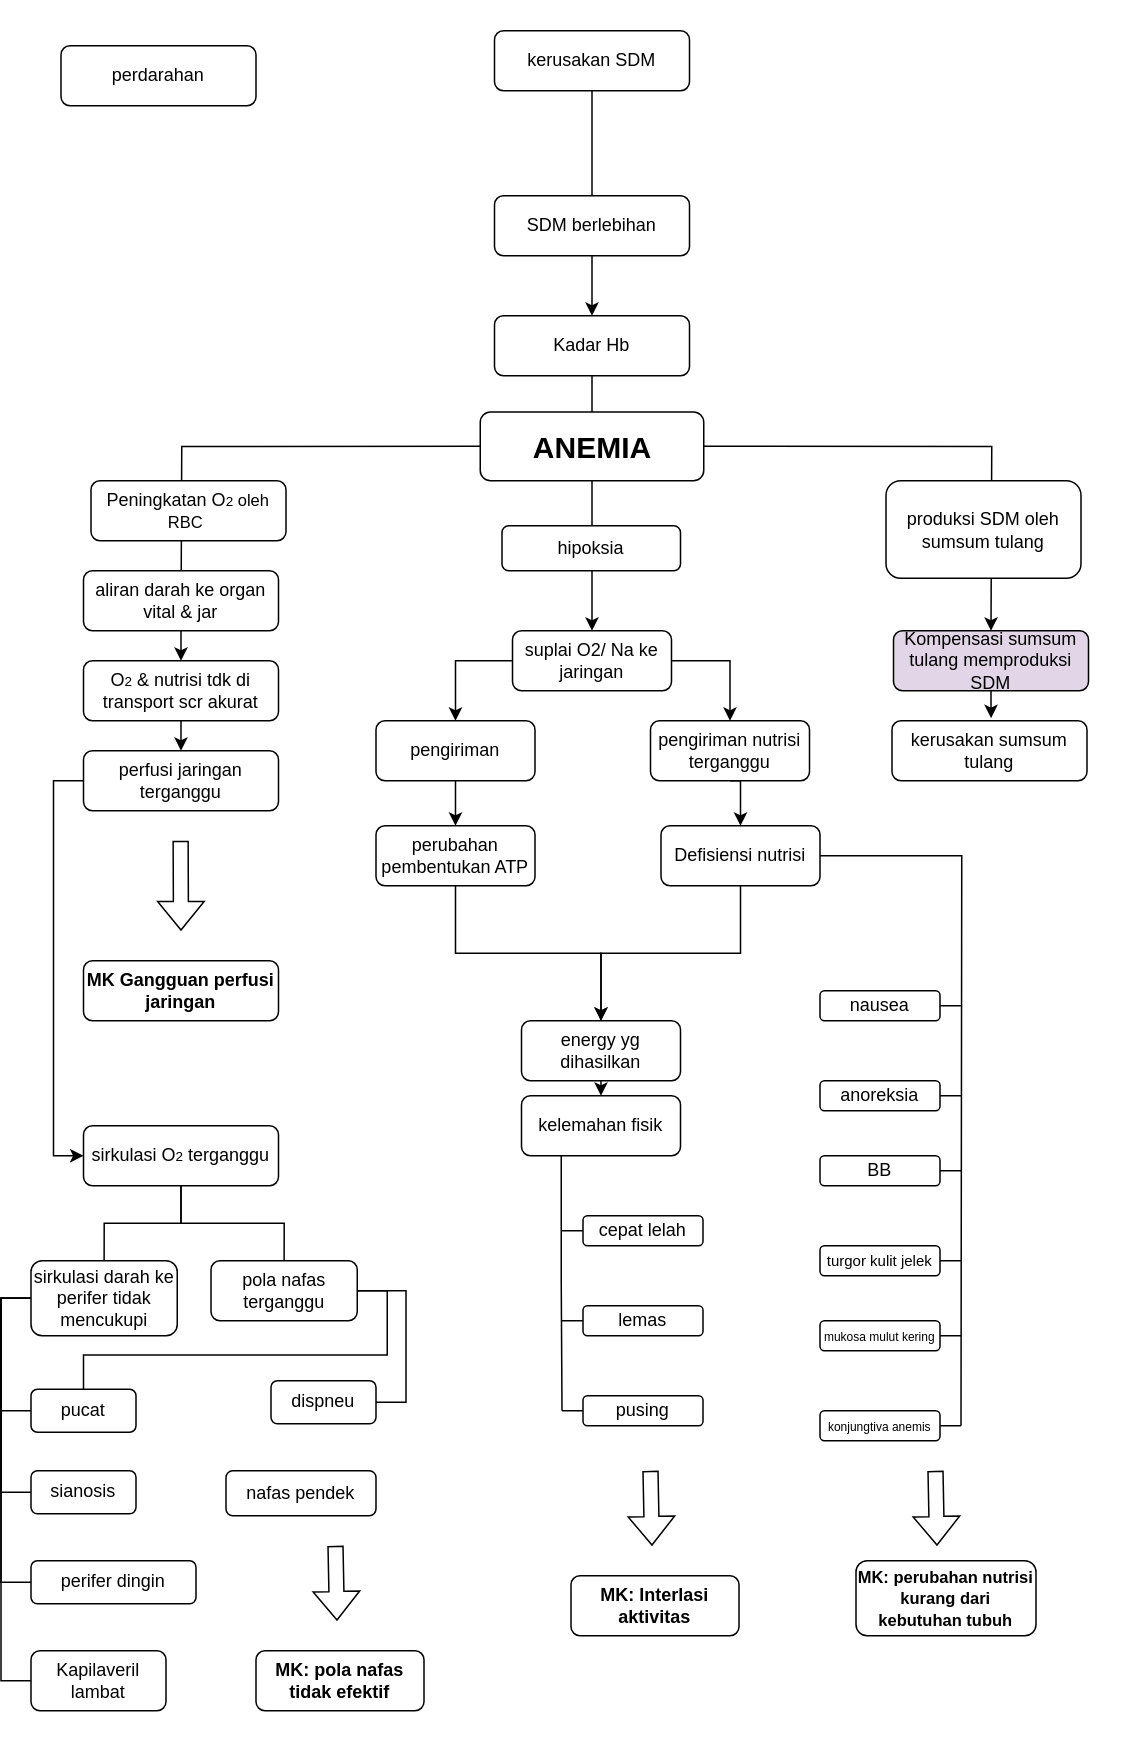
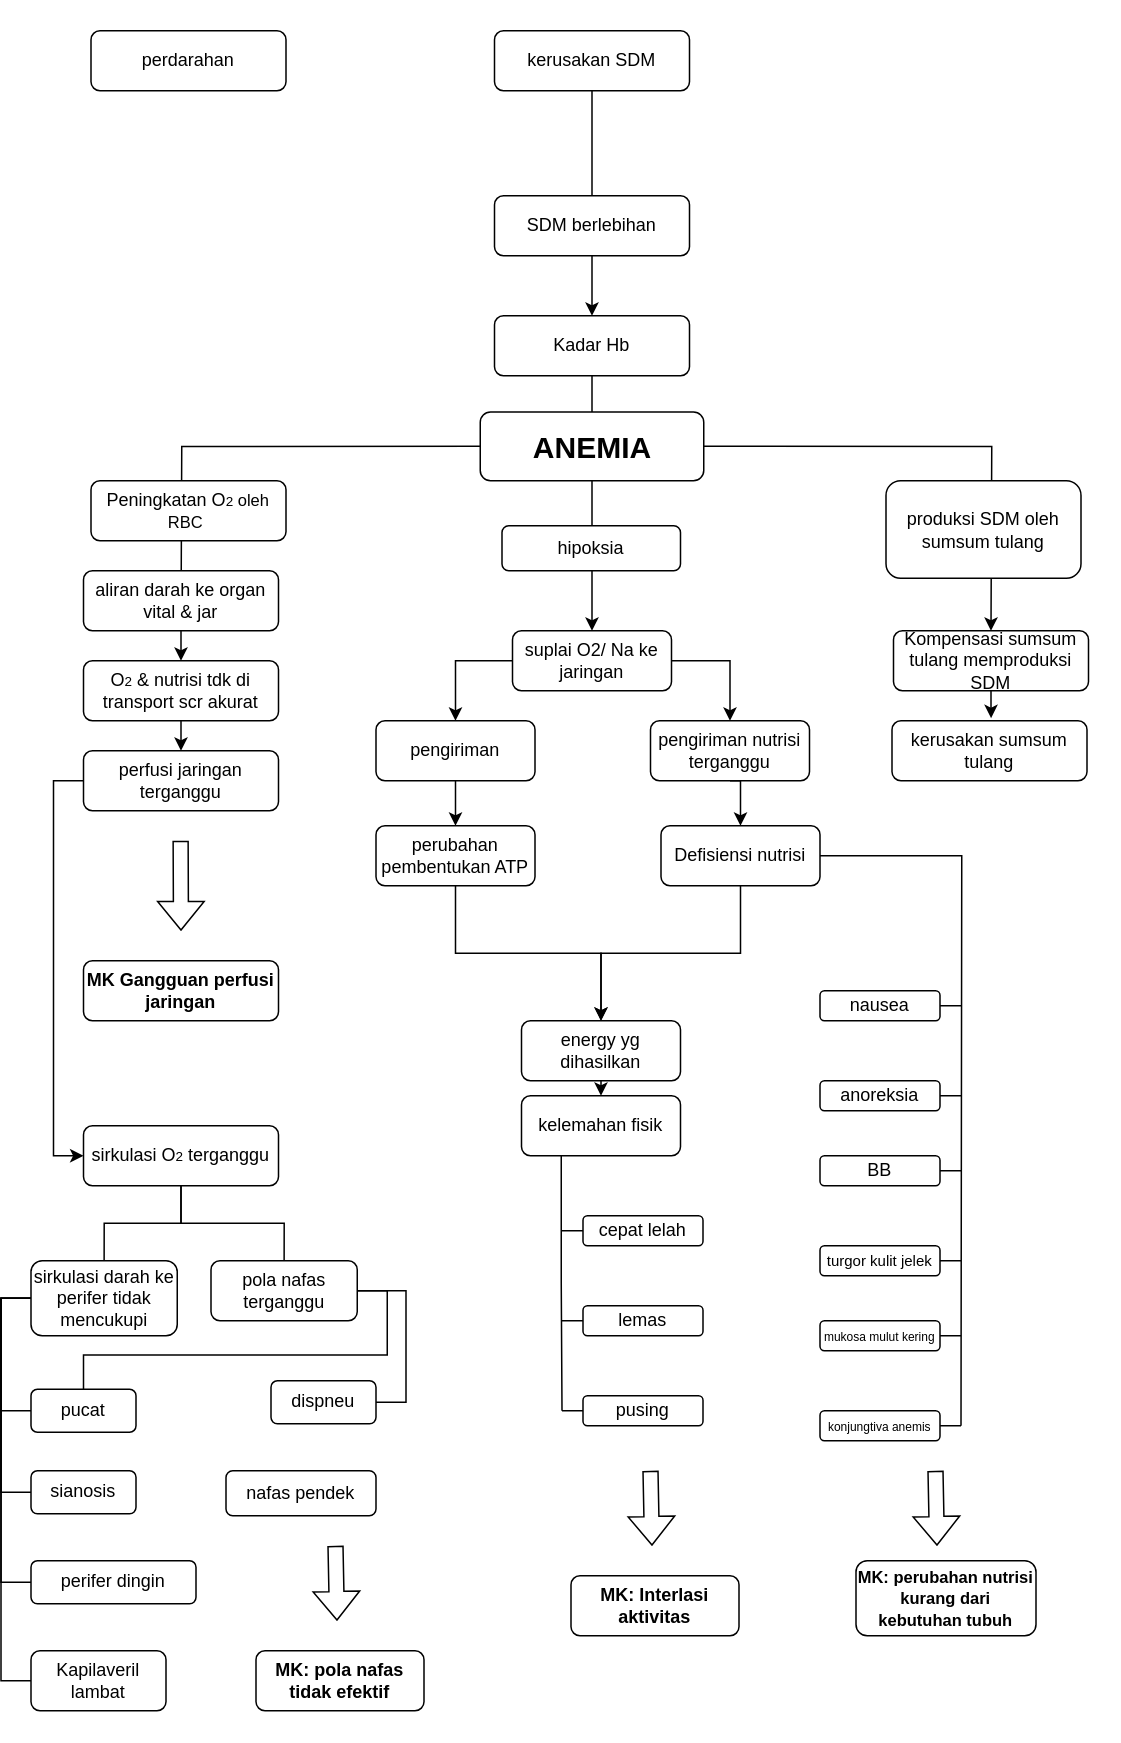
node "perdarahan": moved (158, 76) -> (188, 61)
node "Kompensasi sumsum tulang memproduksi SDM": fillcolor #e1d5e7 -> #ffffff
